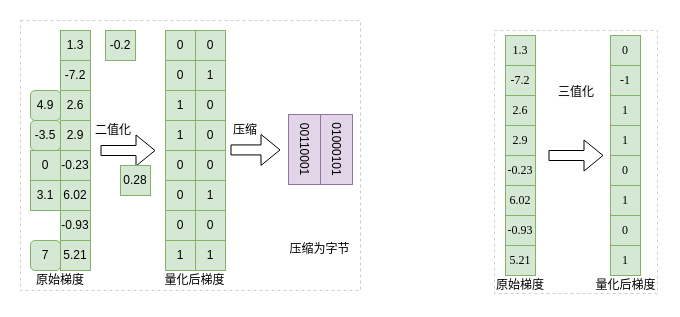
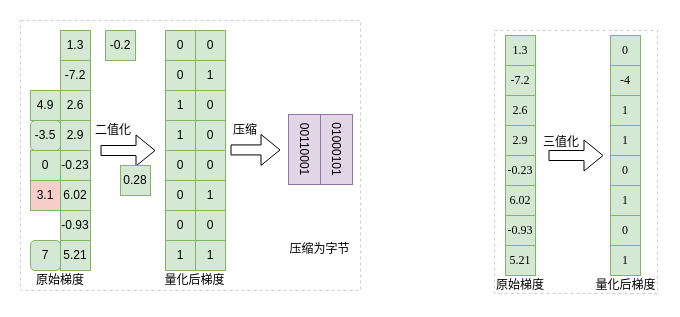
node "-1": label "-1" -> "-4"
node "三值化": moved (577, 89) -> (562, 139)
node "4.9": shape rounded rectangle -> rectangle
node "3.1": fillcolor #d5e8d4 -> #f8cecc
